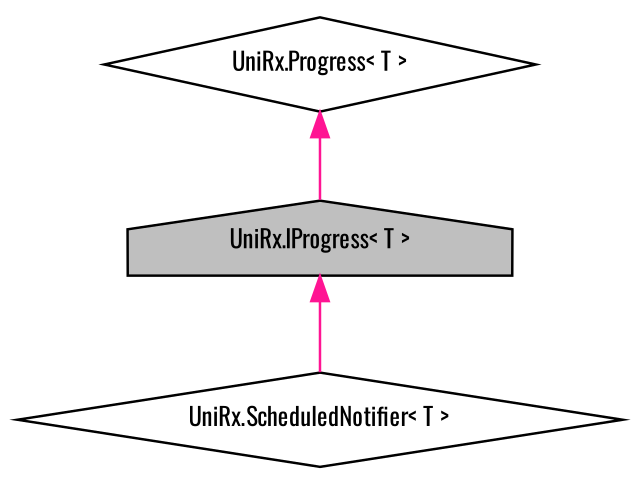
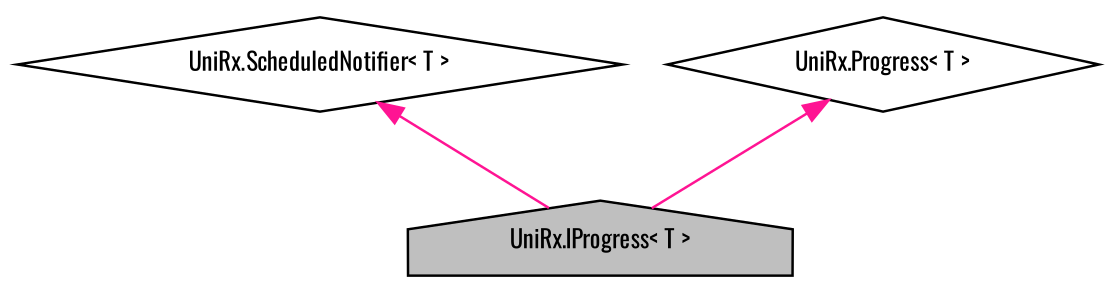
edge "UniRx.ScheduledNotifier< T >" -> "UniRx.IProgress< T >": reversed
